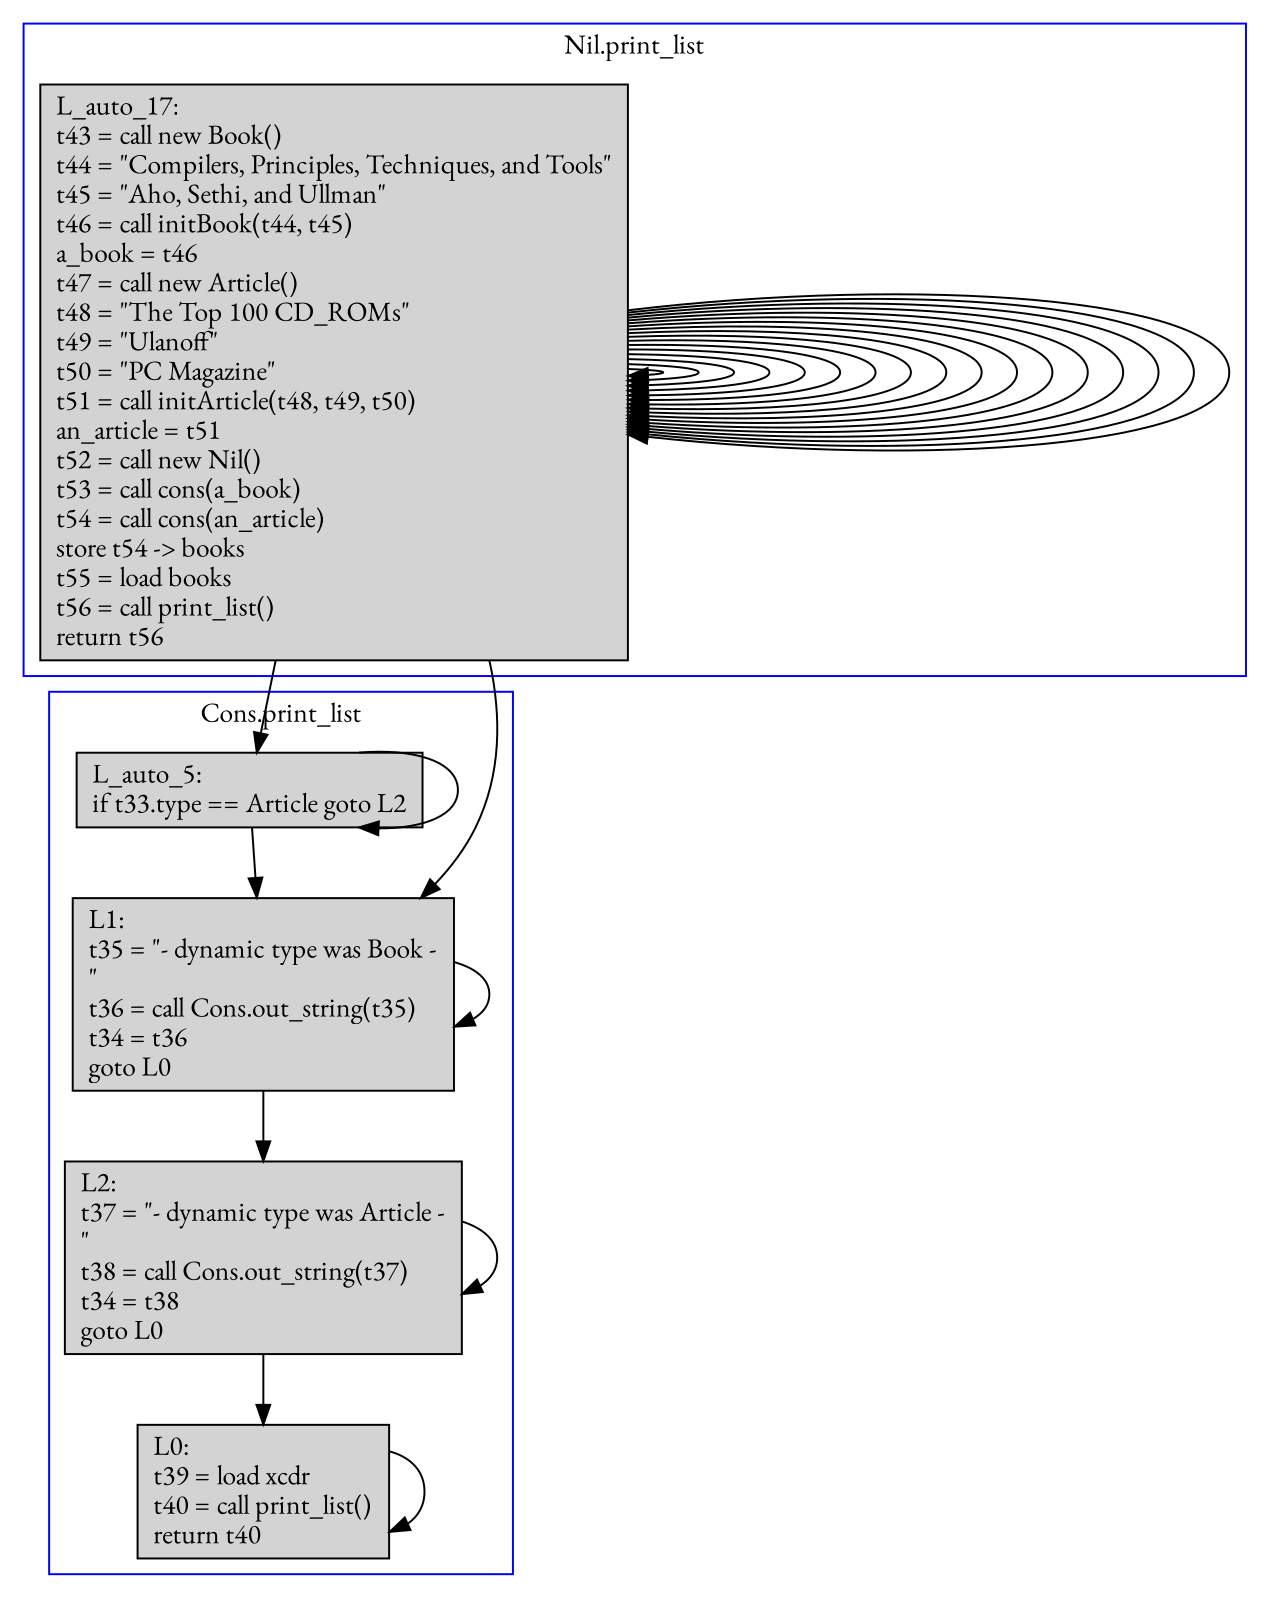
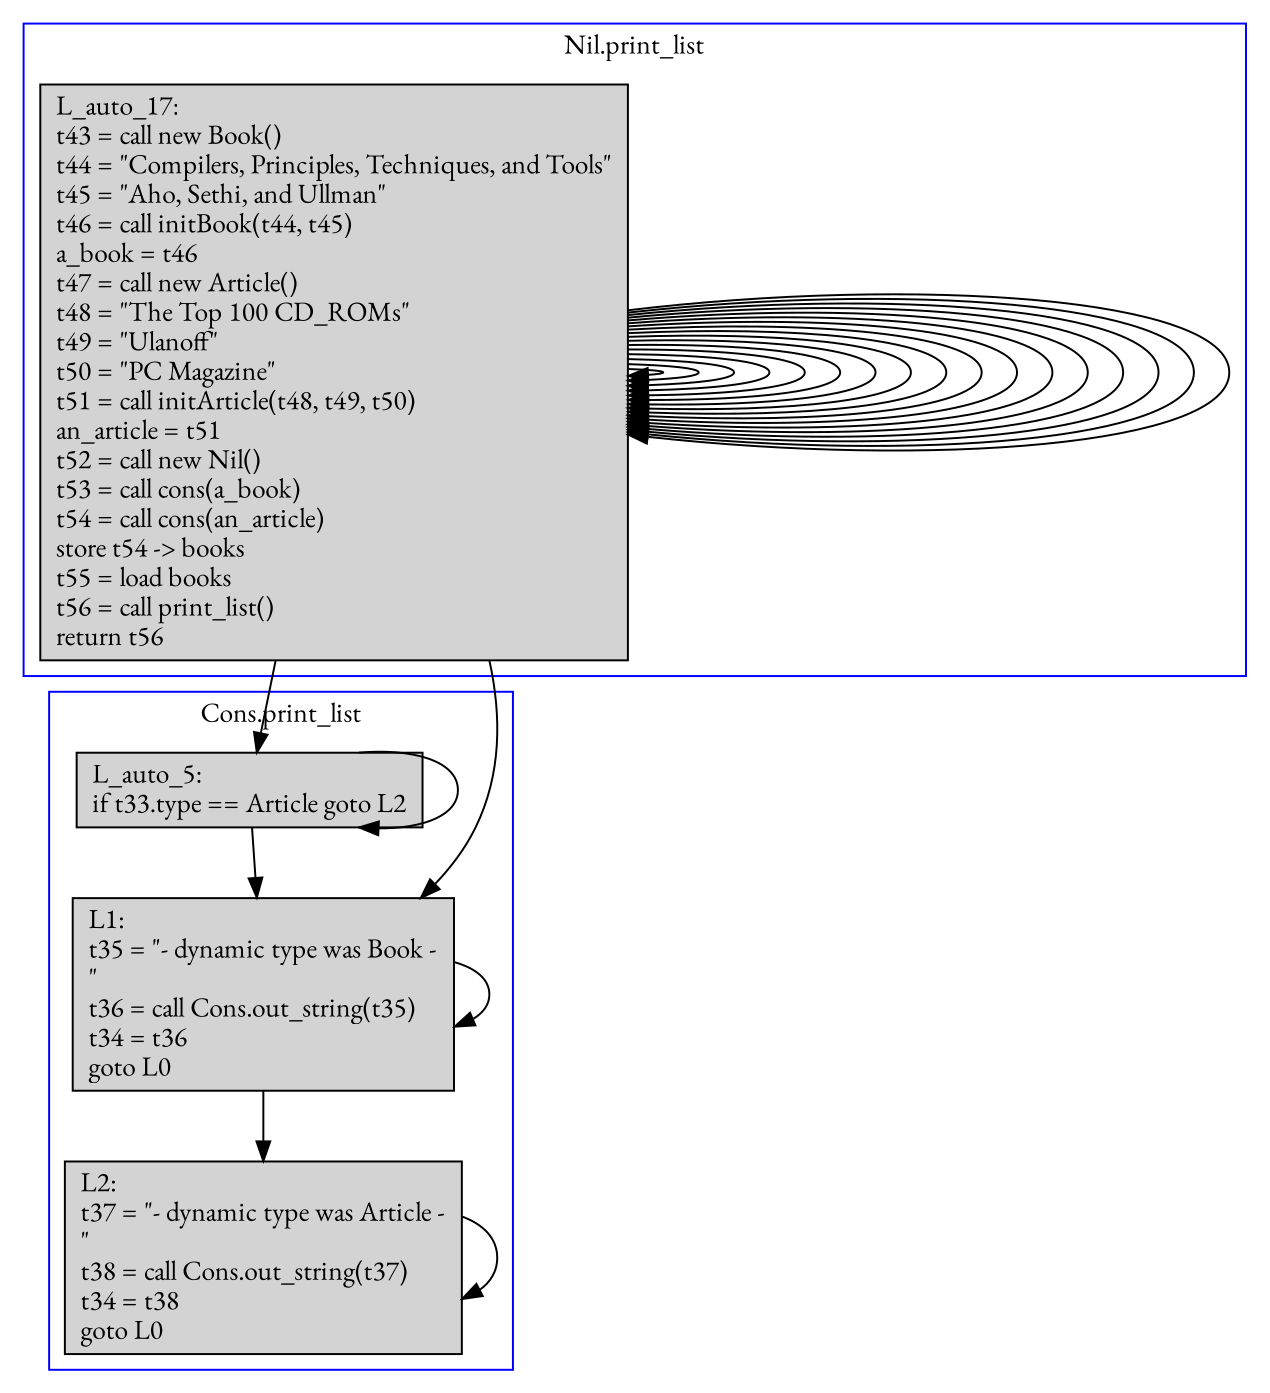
node "L0: t39 = load xcdr t40 = call print_list() return t40": removed
